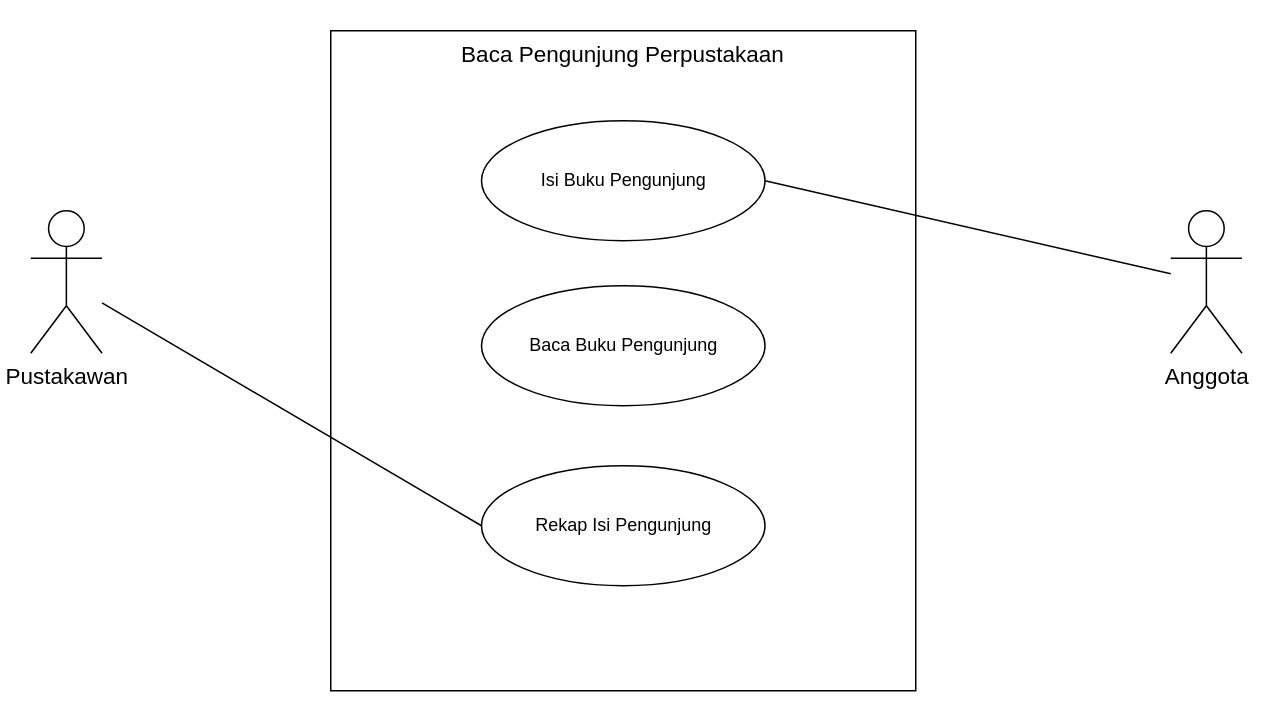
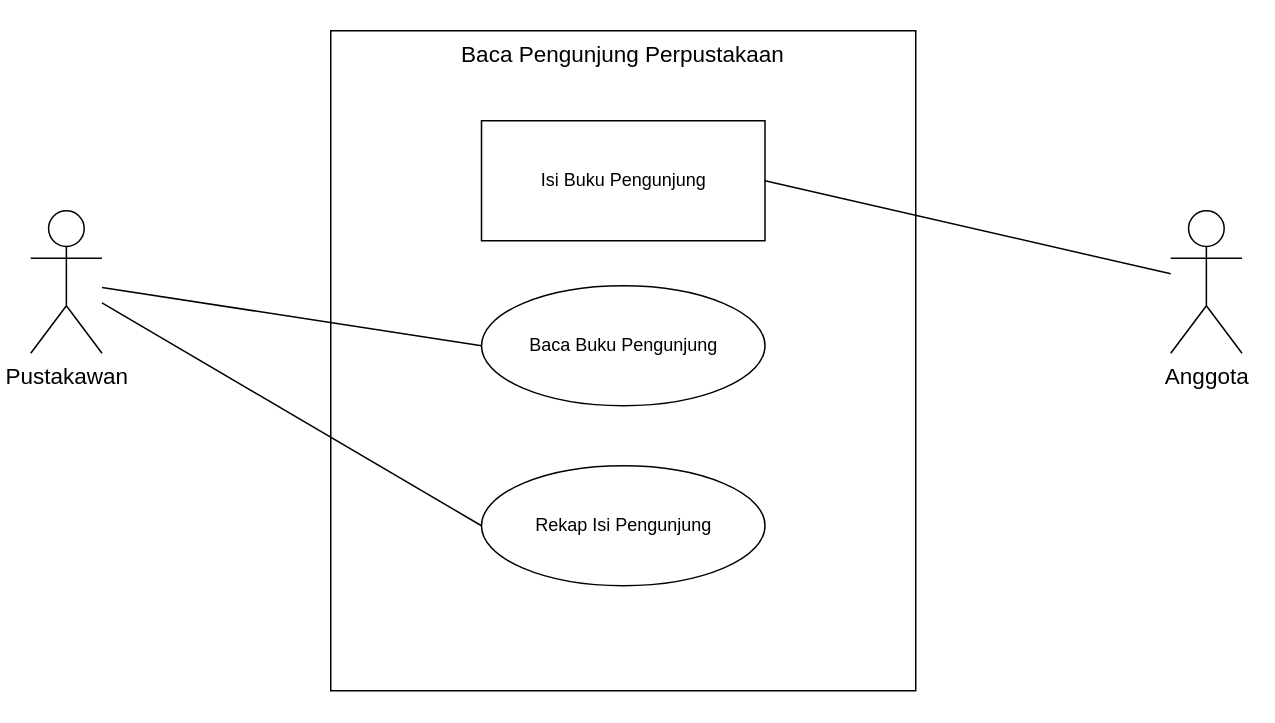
node "Isi Buku Pengunjung": shape ellipse -> rectangle
edge "Pustakawan" -- "Baca Buku Pengunjung": added
